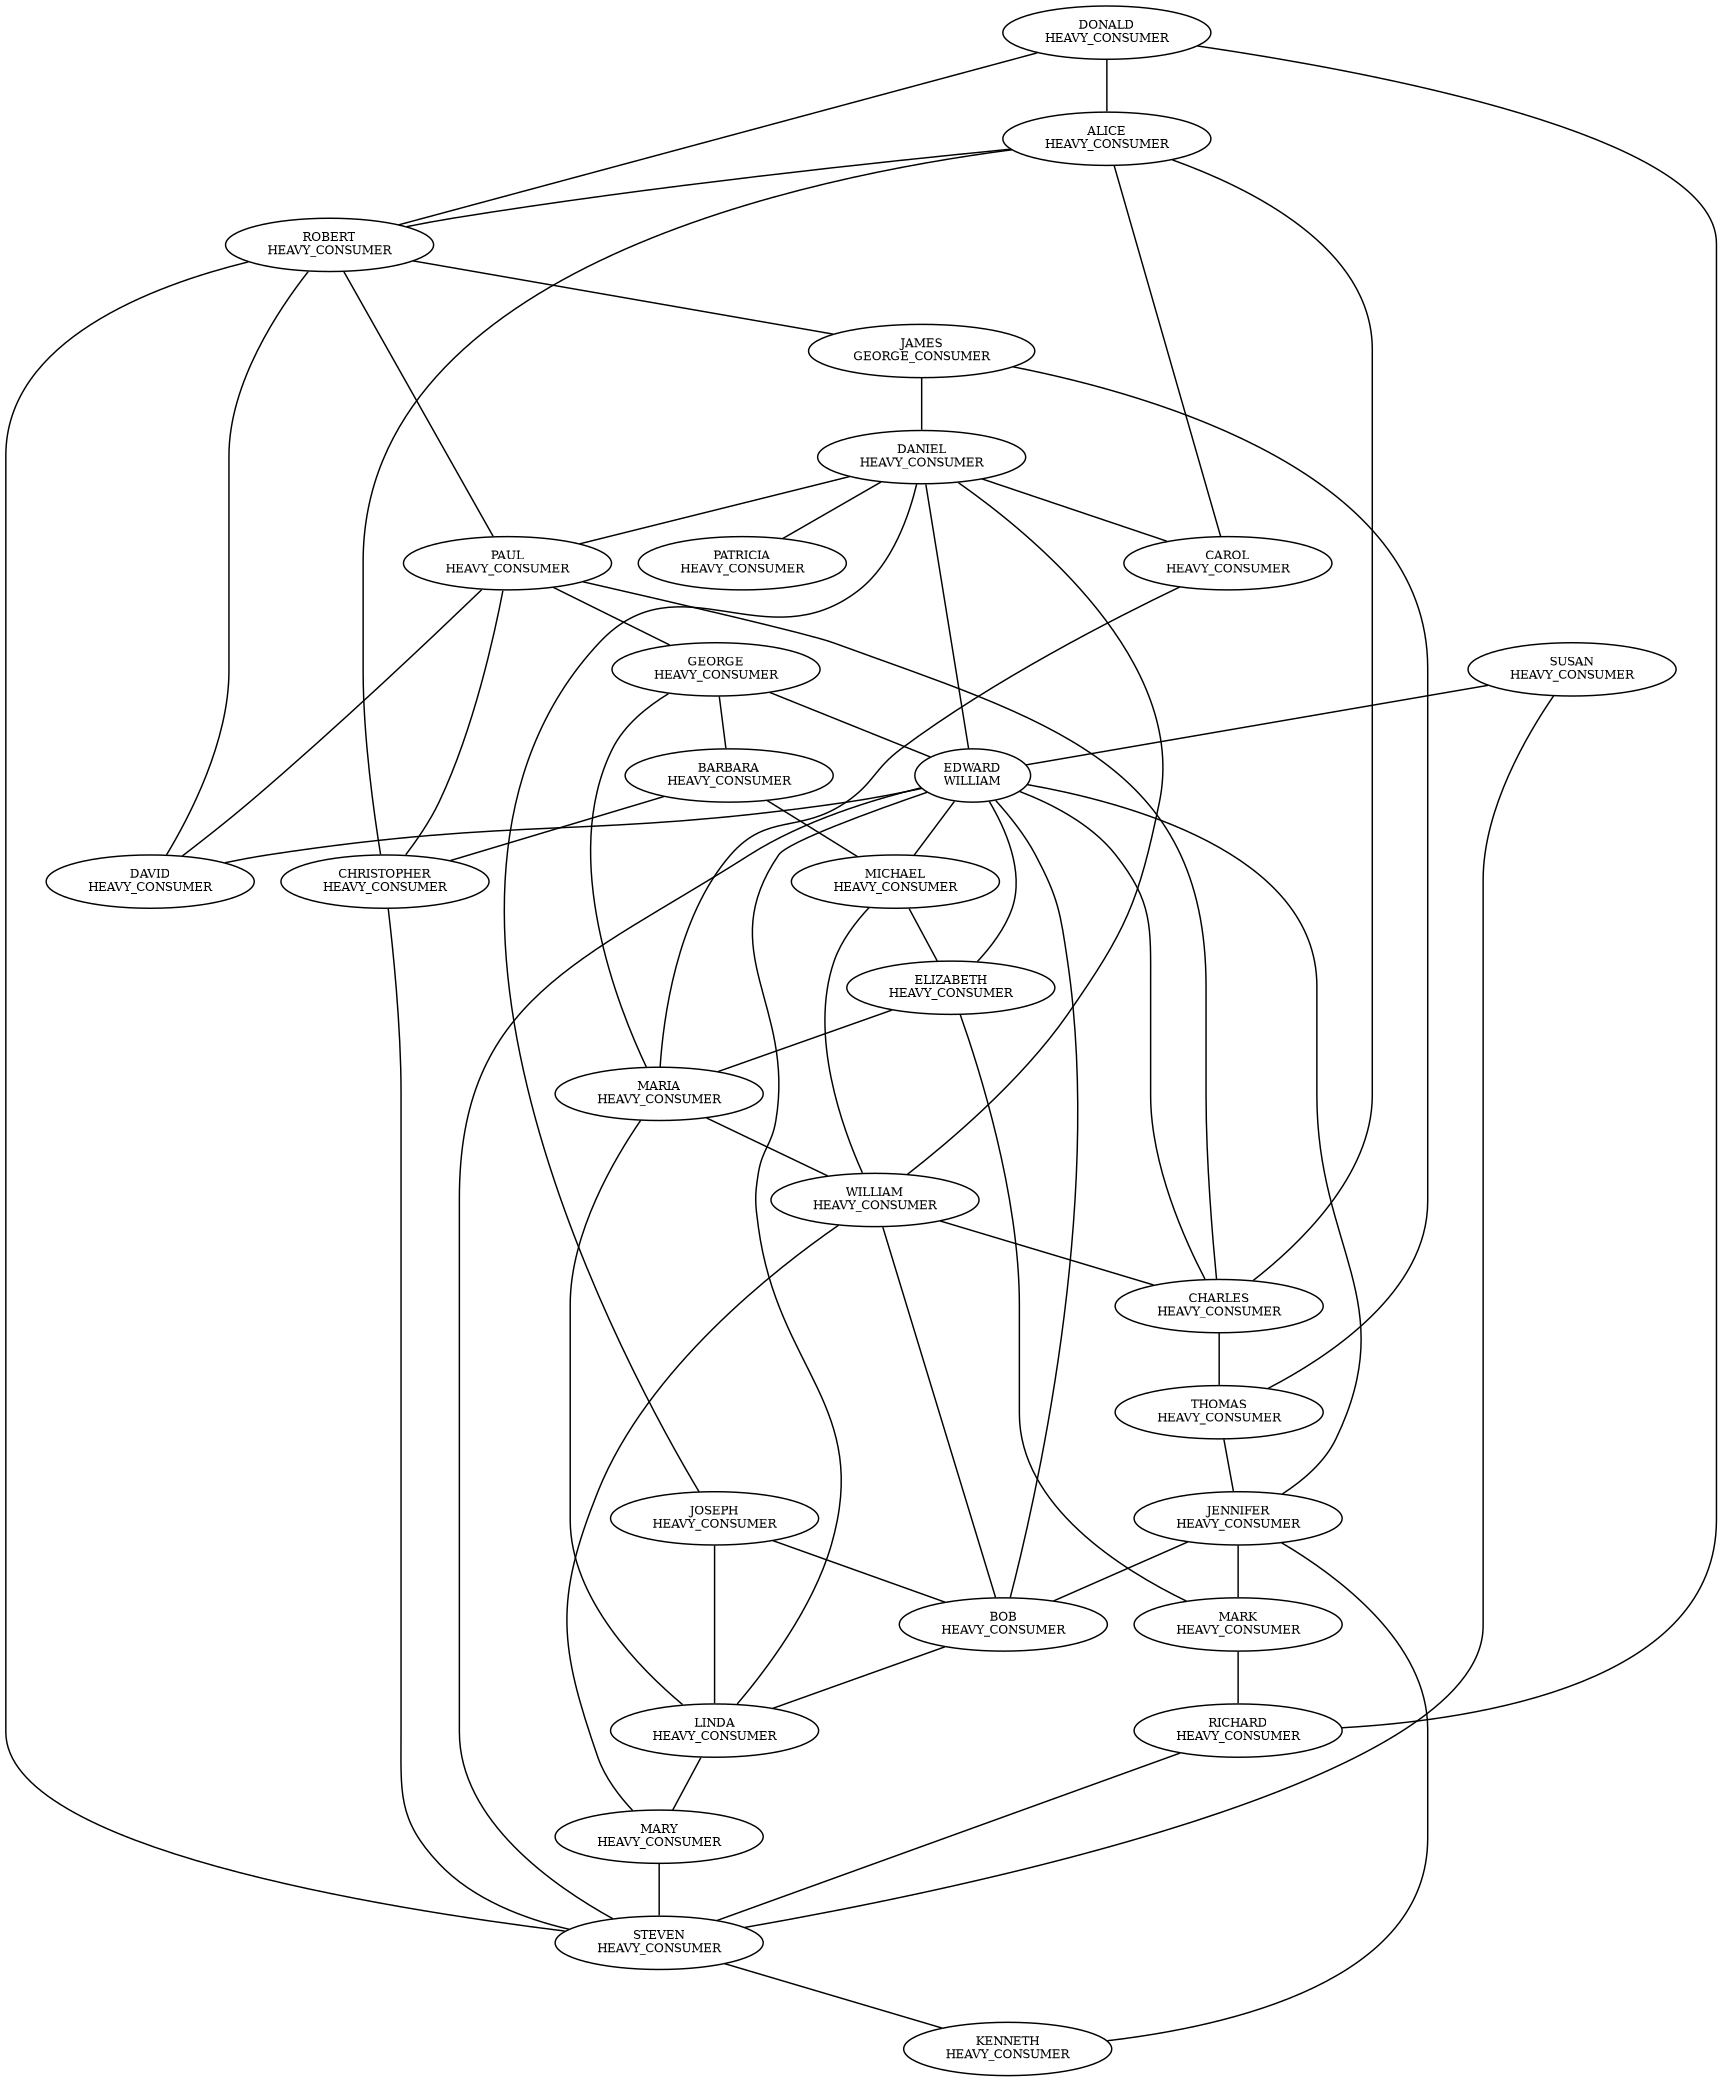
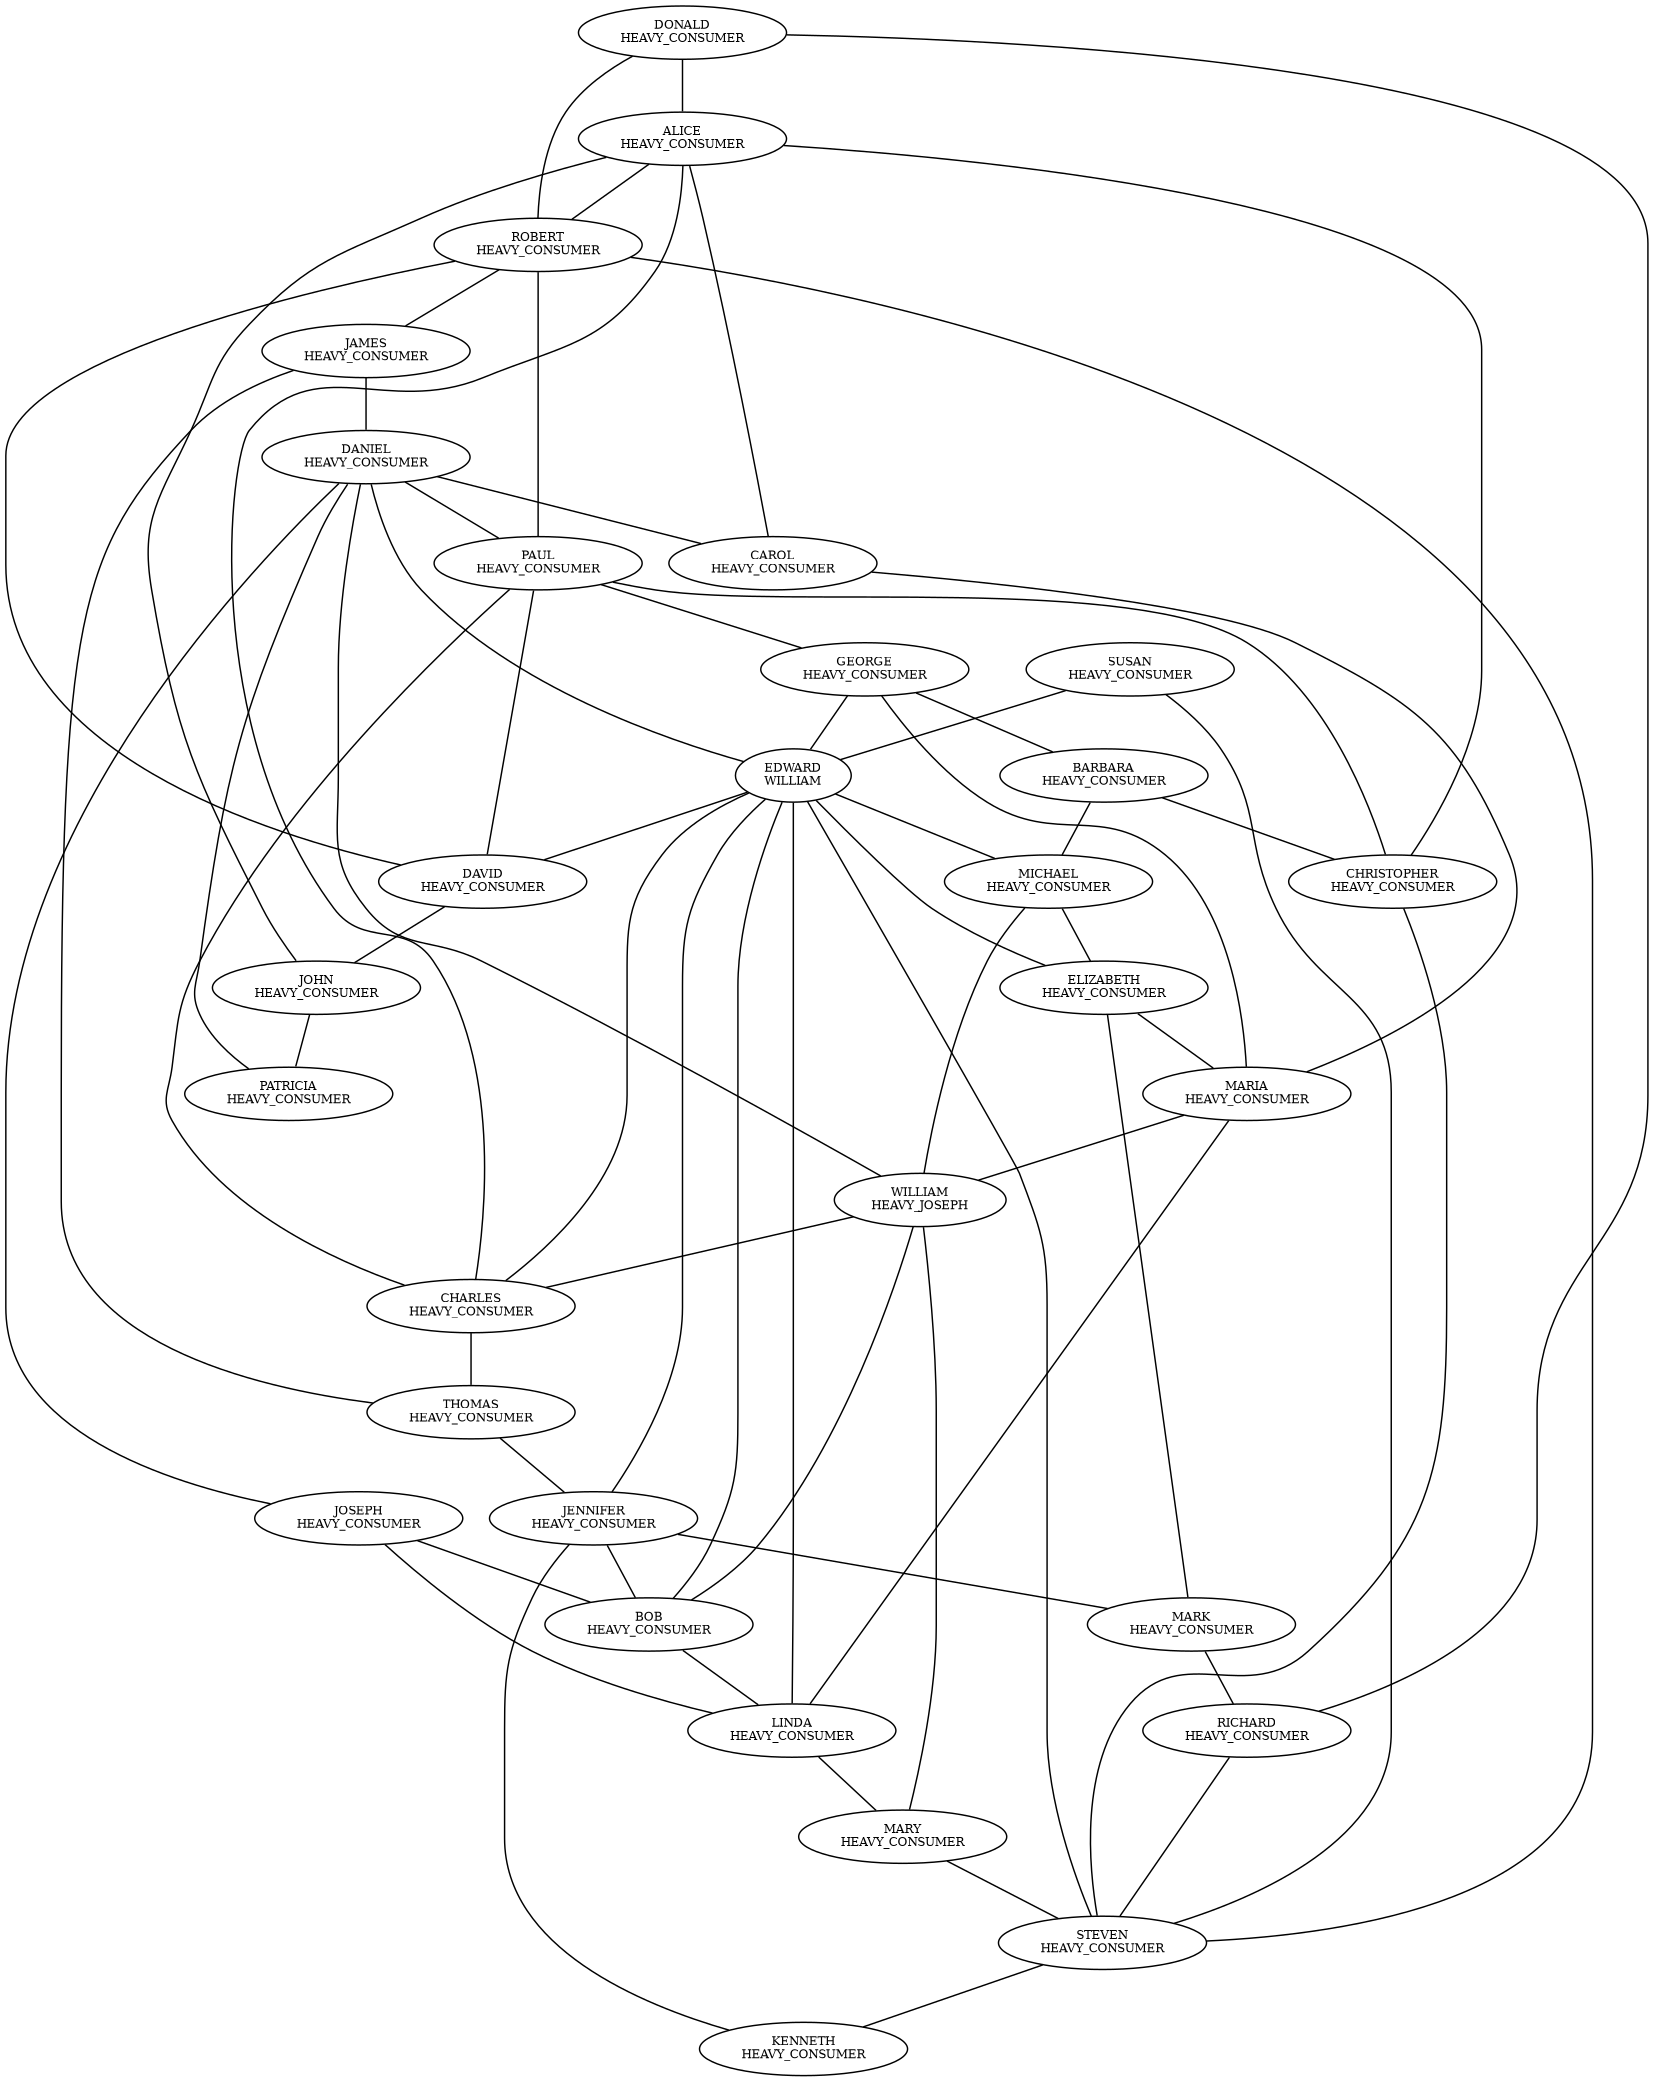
node "JAMES GEORGE_CONSUMER": label "JAMES GEORGE_CONSUMER" -> "JAMES HEAVY_CONSUMER"
node "JOHN HEAVY_CONSUMER": added
node "WILLIAM HEAVY_CONSUMER": label "WILLIAM HEAVY_CONSUMER" -> "WILLIAM HEAVY_JOSEPH"
